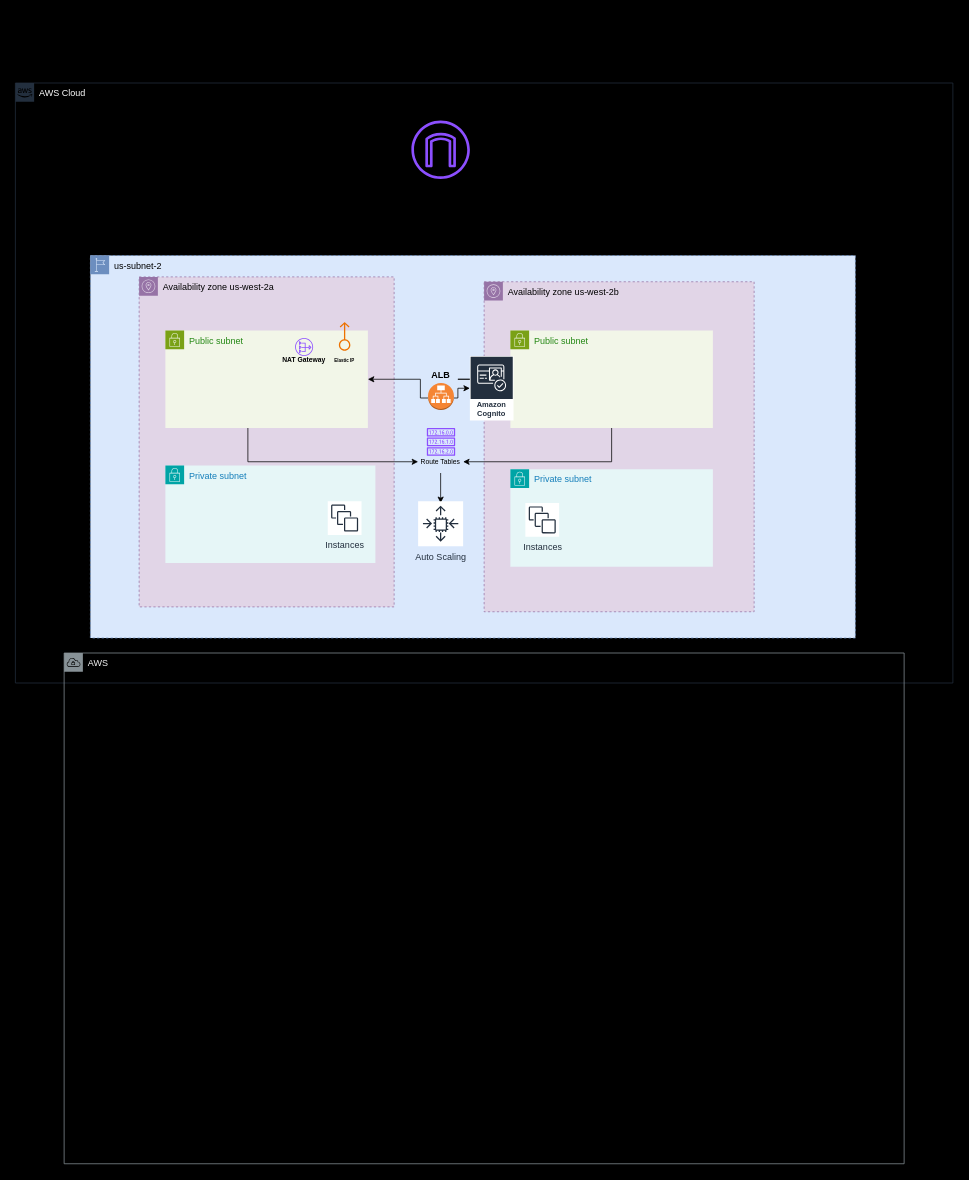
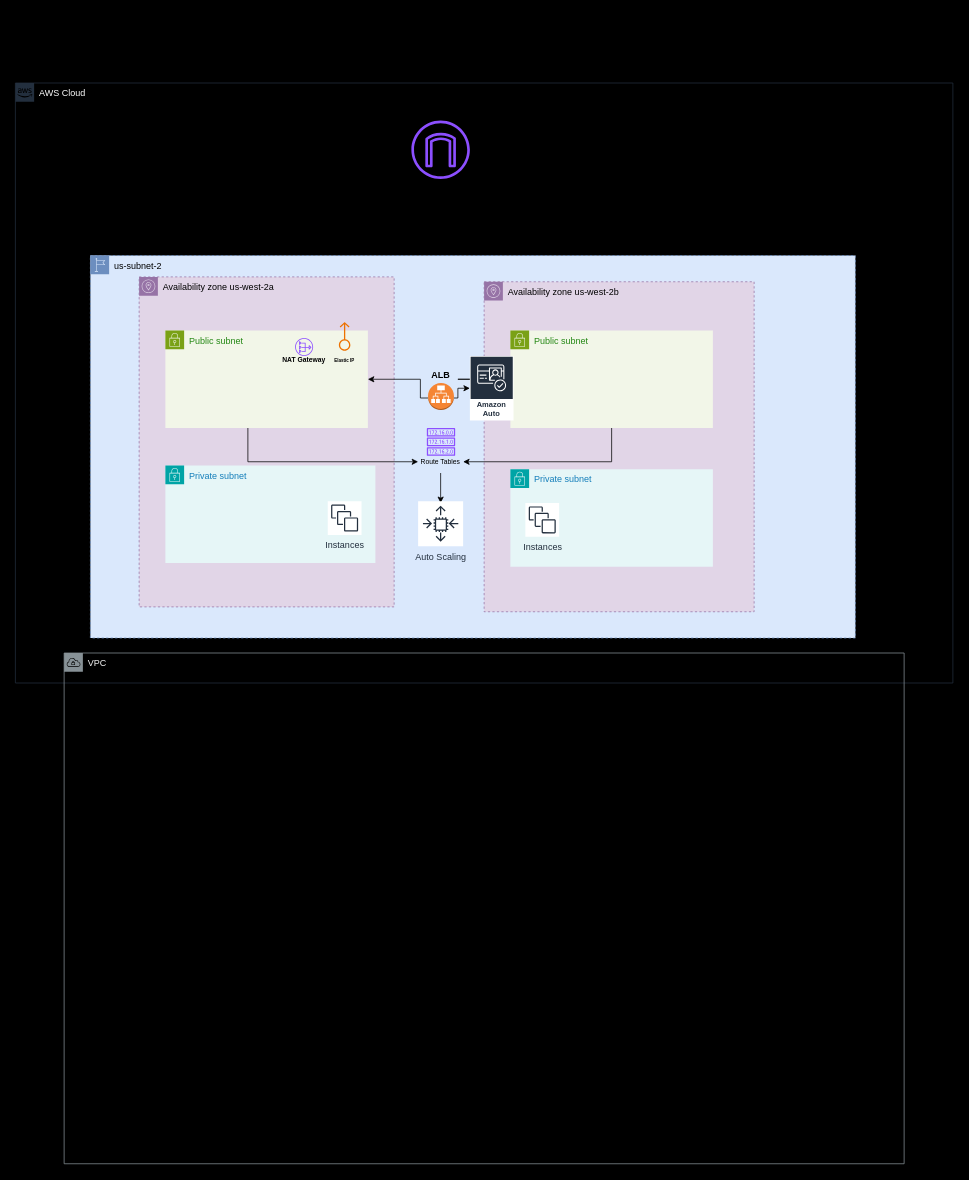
node "Amazon Cognito": label "Amazon Cognito" -> "Amazon Auto"
node "AWS": label "AWS" -> "VPC"
